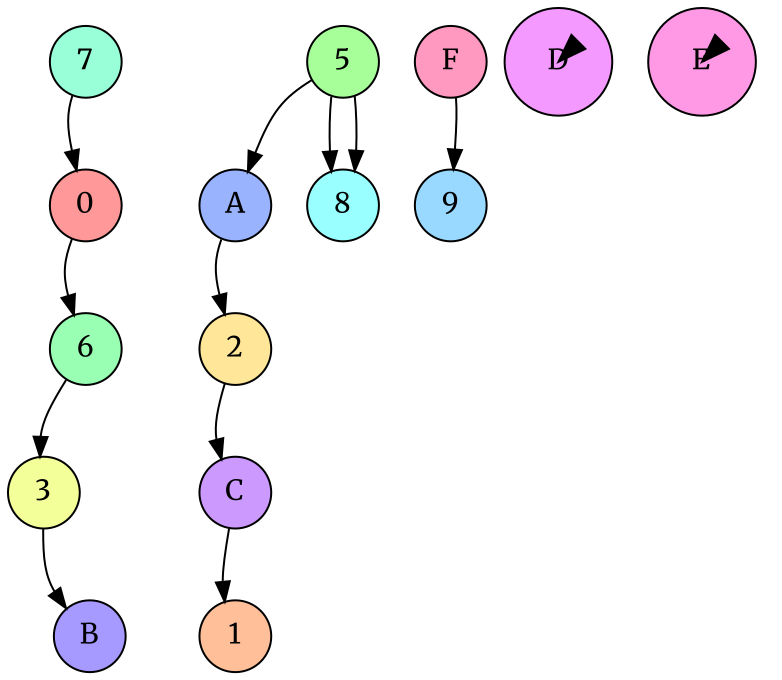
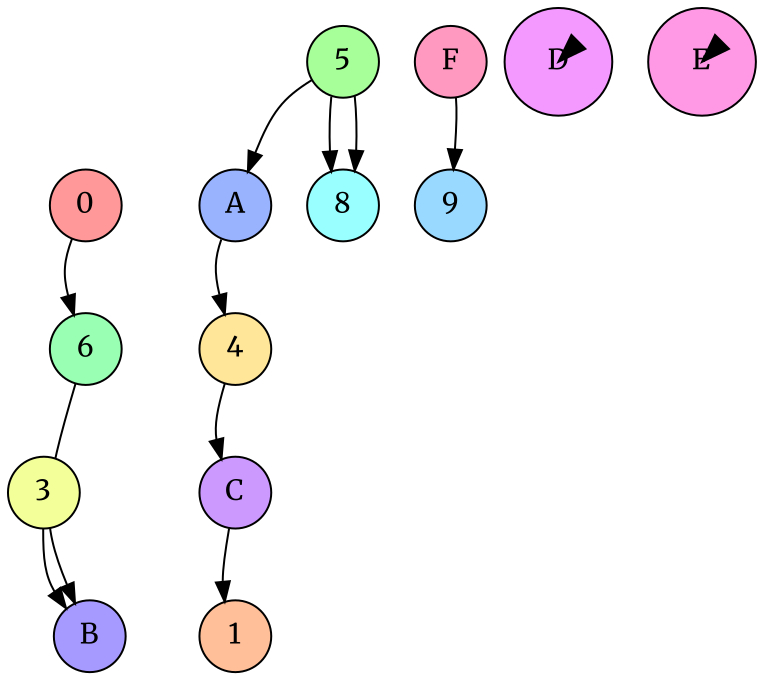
node "7": removed
node "2": label "2" -> "4"
edge "6" -> "3": now "6" -> "B"
